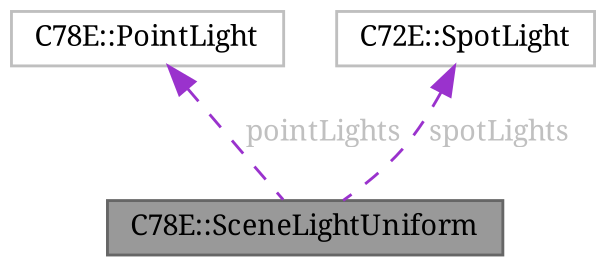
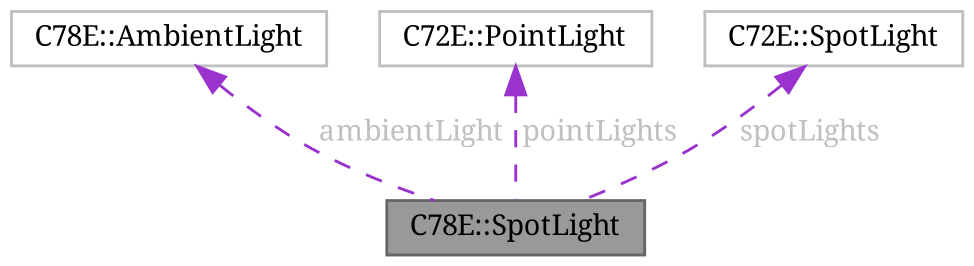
node "C78E::PointLight": label "C78E::PointLight" -> "C72E::PointLight"
node "C78E::AmbientLight": added
node "C78E::SceneLightUniform": label "C78E::SceneLightUniform" -> "C78E::SpotLight"
